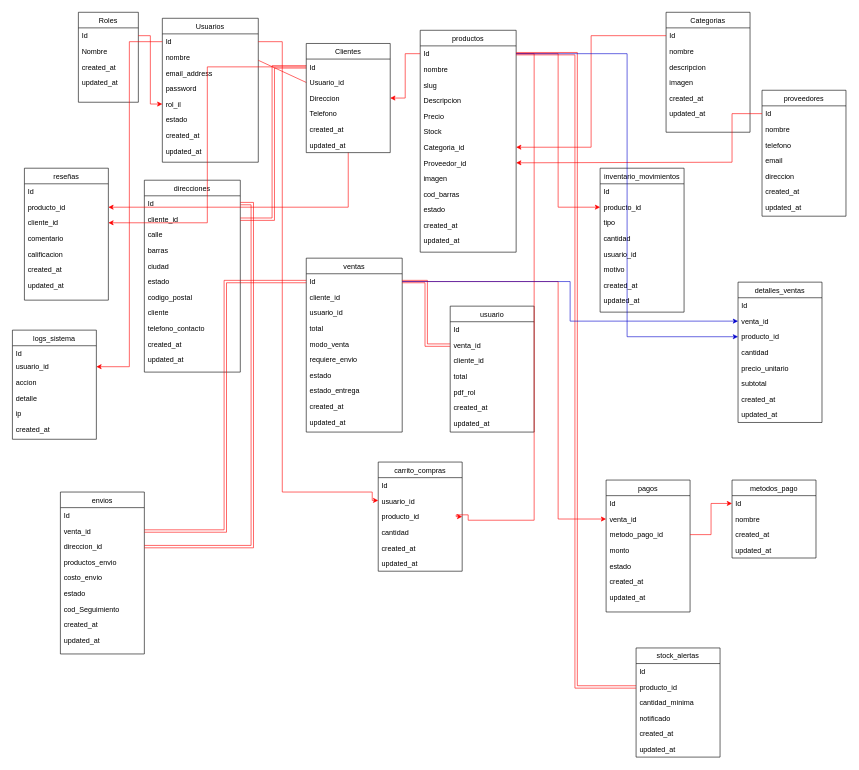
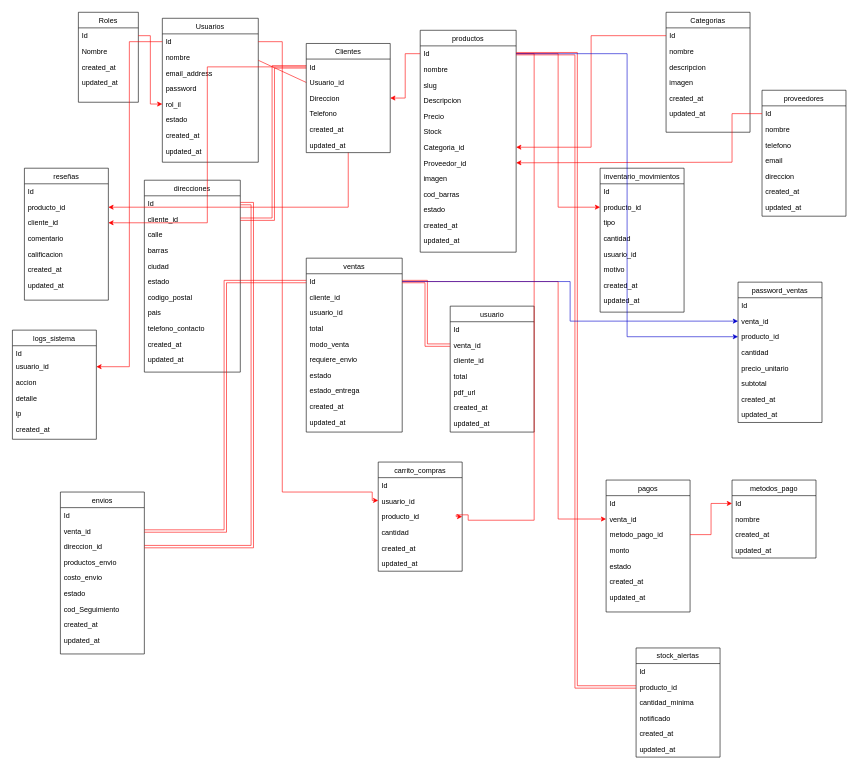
node "detalles_ventas": label "detalles_ventas" -> "password_ventas"
node "cliente": label "cliente" -> "pais"
node "pdf_rol": label "pdf_rol" -> "pdf_url"
